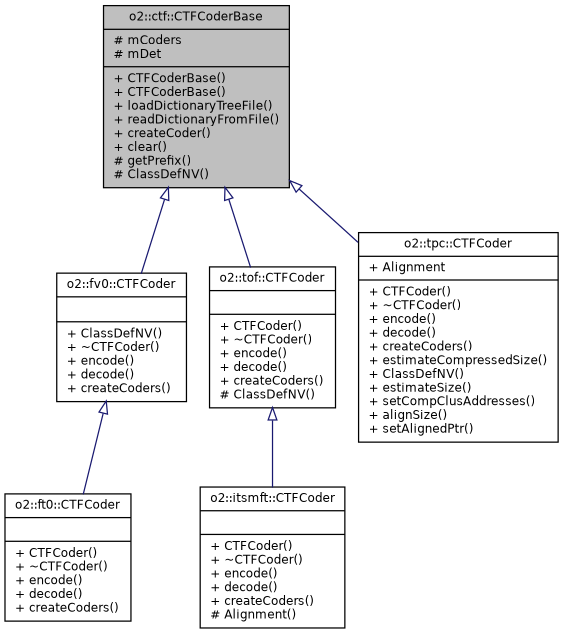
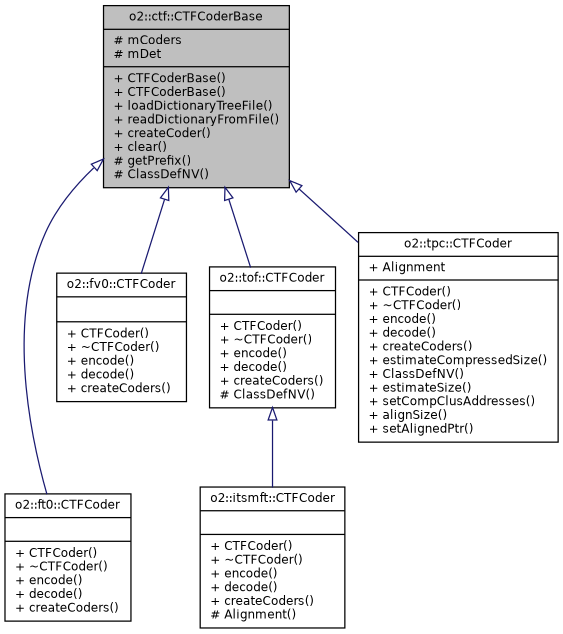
node "o2::fv0::CTFCoder": text "+ ClassDefNV()" -> "+ CTFCoder()"
edge "o2::ft0::CTFCoder" -> "o2::fv0::CTFCoder": now "o2::ft0::CTFCoder" -> "o2::ctf::CTFCoderBase"
